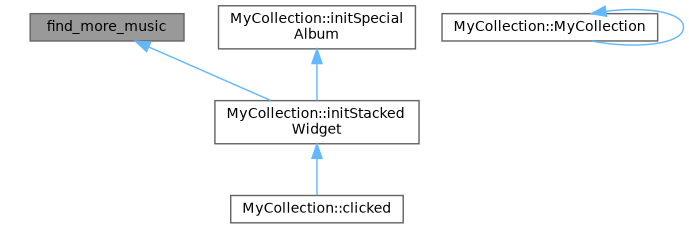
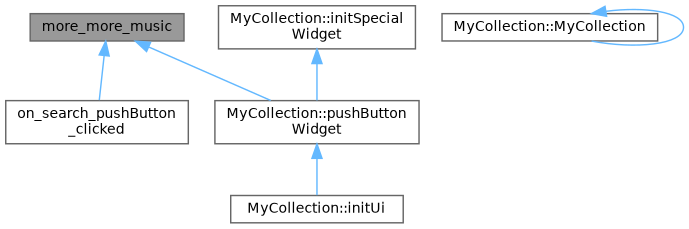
node "find_more_music": label "find_more_music" -> "more_more_music"
node "MyCollection::initSpecial Album": label "MyCollection::initSpecial Album" -> "MyCollection::initSpecial Widget"
node "on_search_pushButton _clicked": added
node "MyCollection::initStacked Widget": label "MyCollection::initStacked Widget" -> "MyCollection::pushButton Widget"
node "MyCollection::clicked": label "MyCollection::clicked" -> "MyCollection::initUi"
